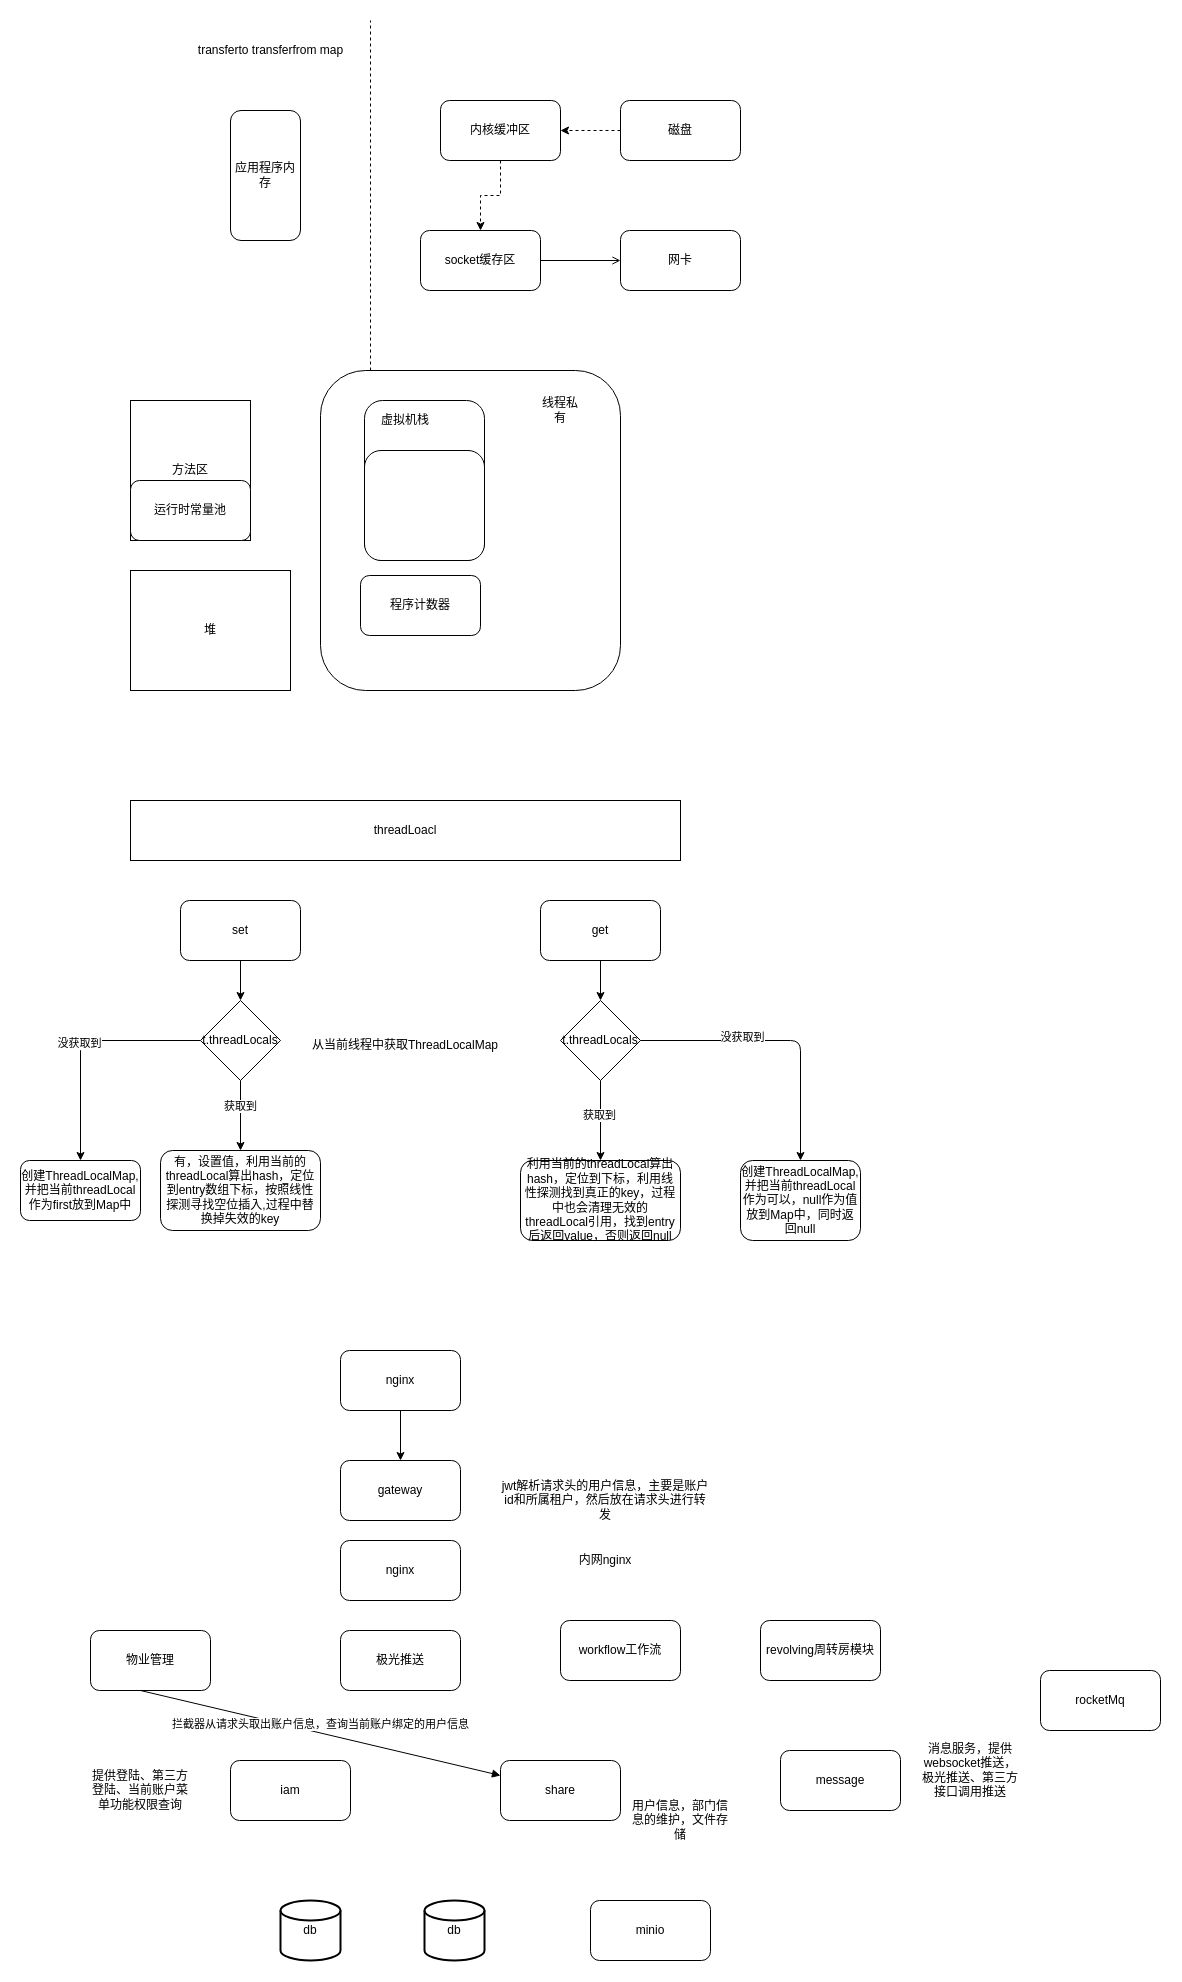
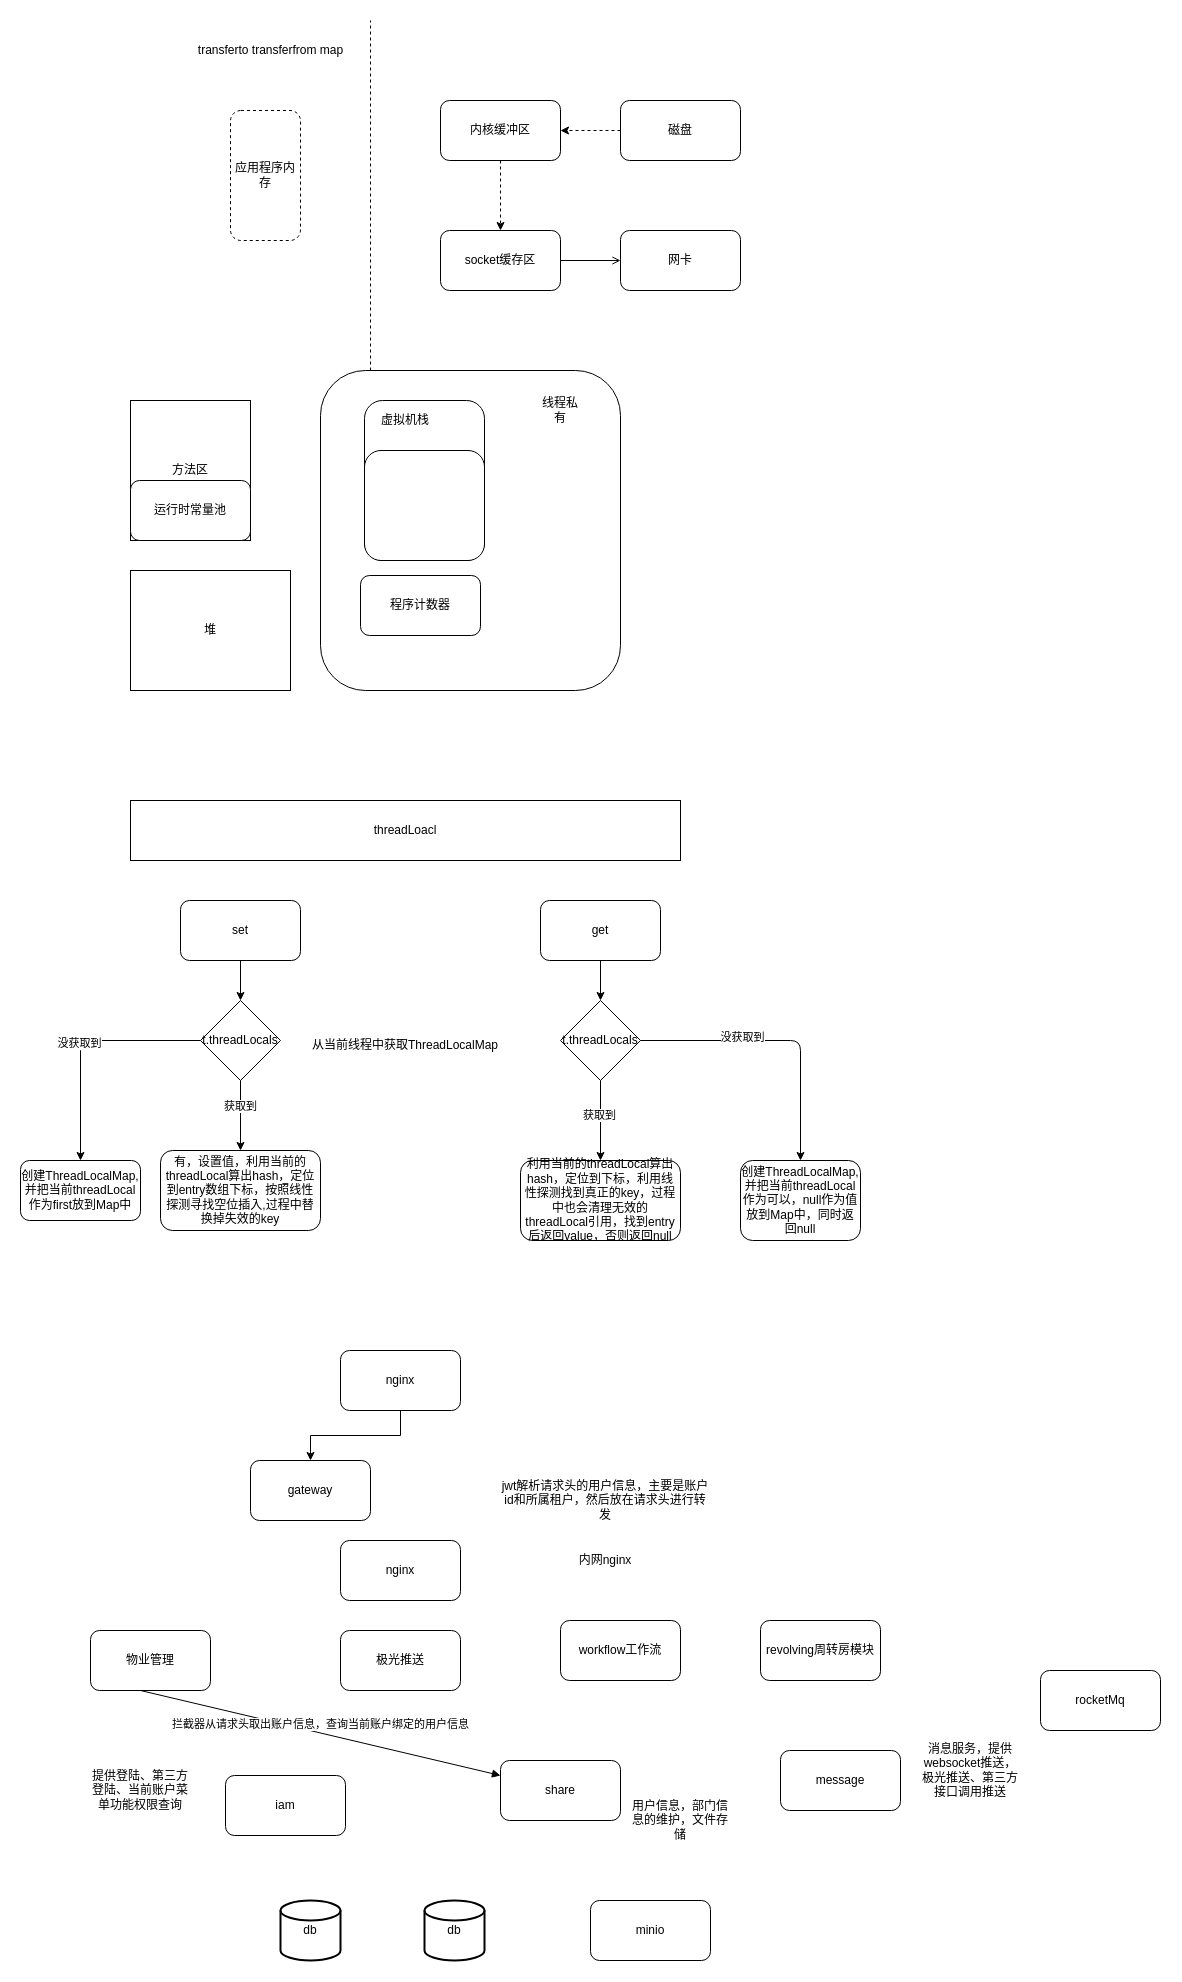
node "应用程序内存": style solid -> dashed
node "socket缓存区": moved (481, 261) -> (501, 261)
node "gateway": moved (401, 1491) -> (311, 1491)
node "iam": moved (291, 1791) -> (286, 1806)
